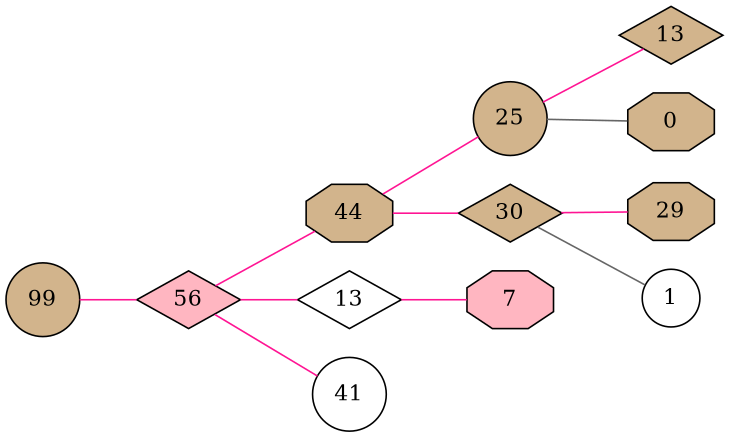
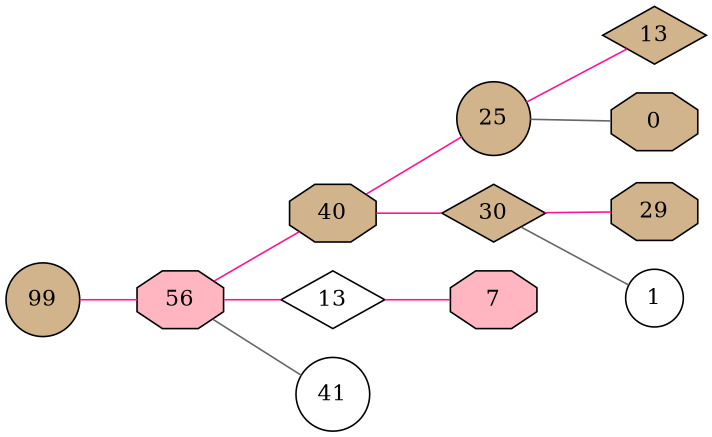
node "44": label "44" -> "40"
node "56": shape diamond -> octagon
edge "56" -- "41": color deeppink -> gray40
